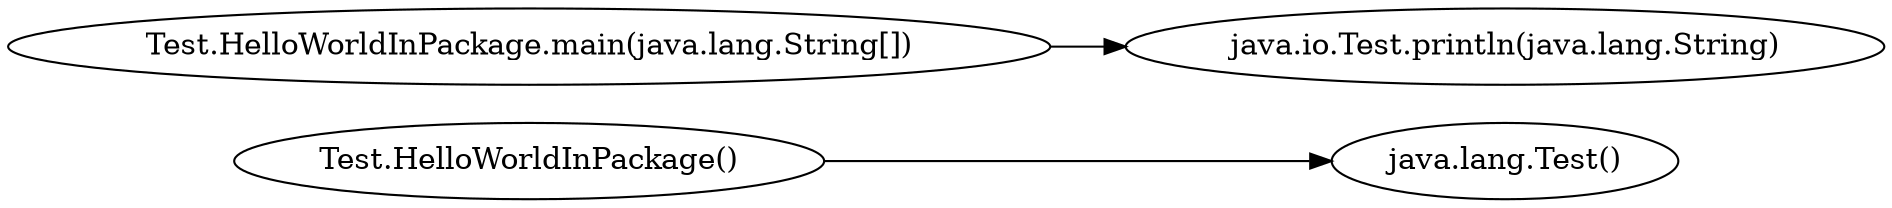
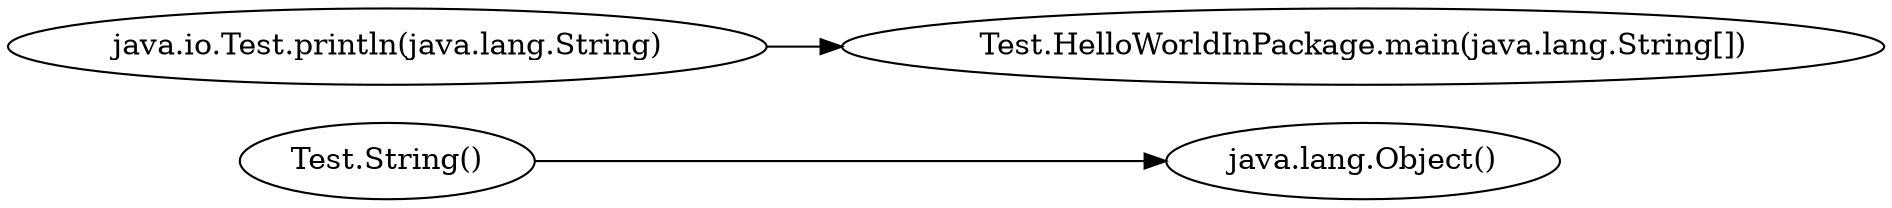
edge "Test.HelloWorldInPackage.main(java.lang.String[])" -> "java.io.Test.println(java.lang.String)": reversed
node "Test.HelloWorldInPackage()": label "Test.HelloWorldInPackage()" -> "Test.String()"
node "java.lang.Test()": label "java.lang.Test()" -> "java.lang.Object()"
